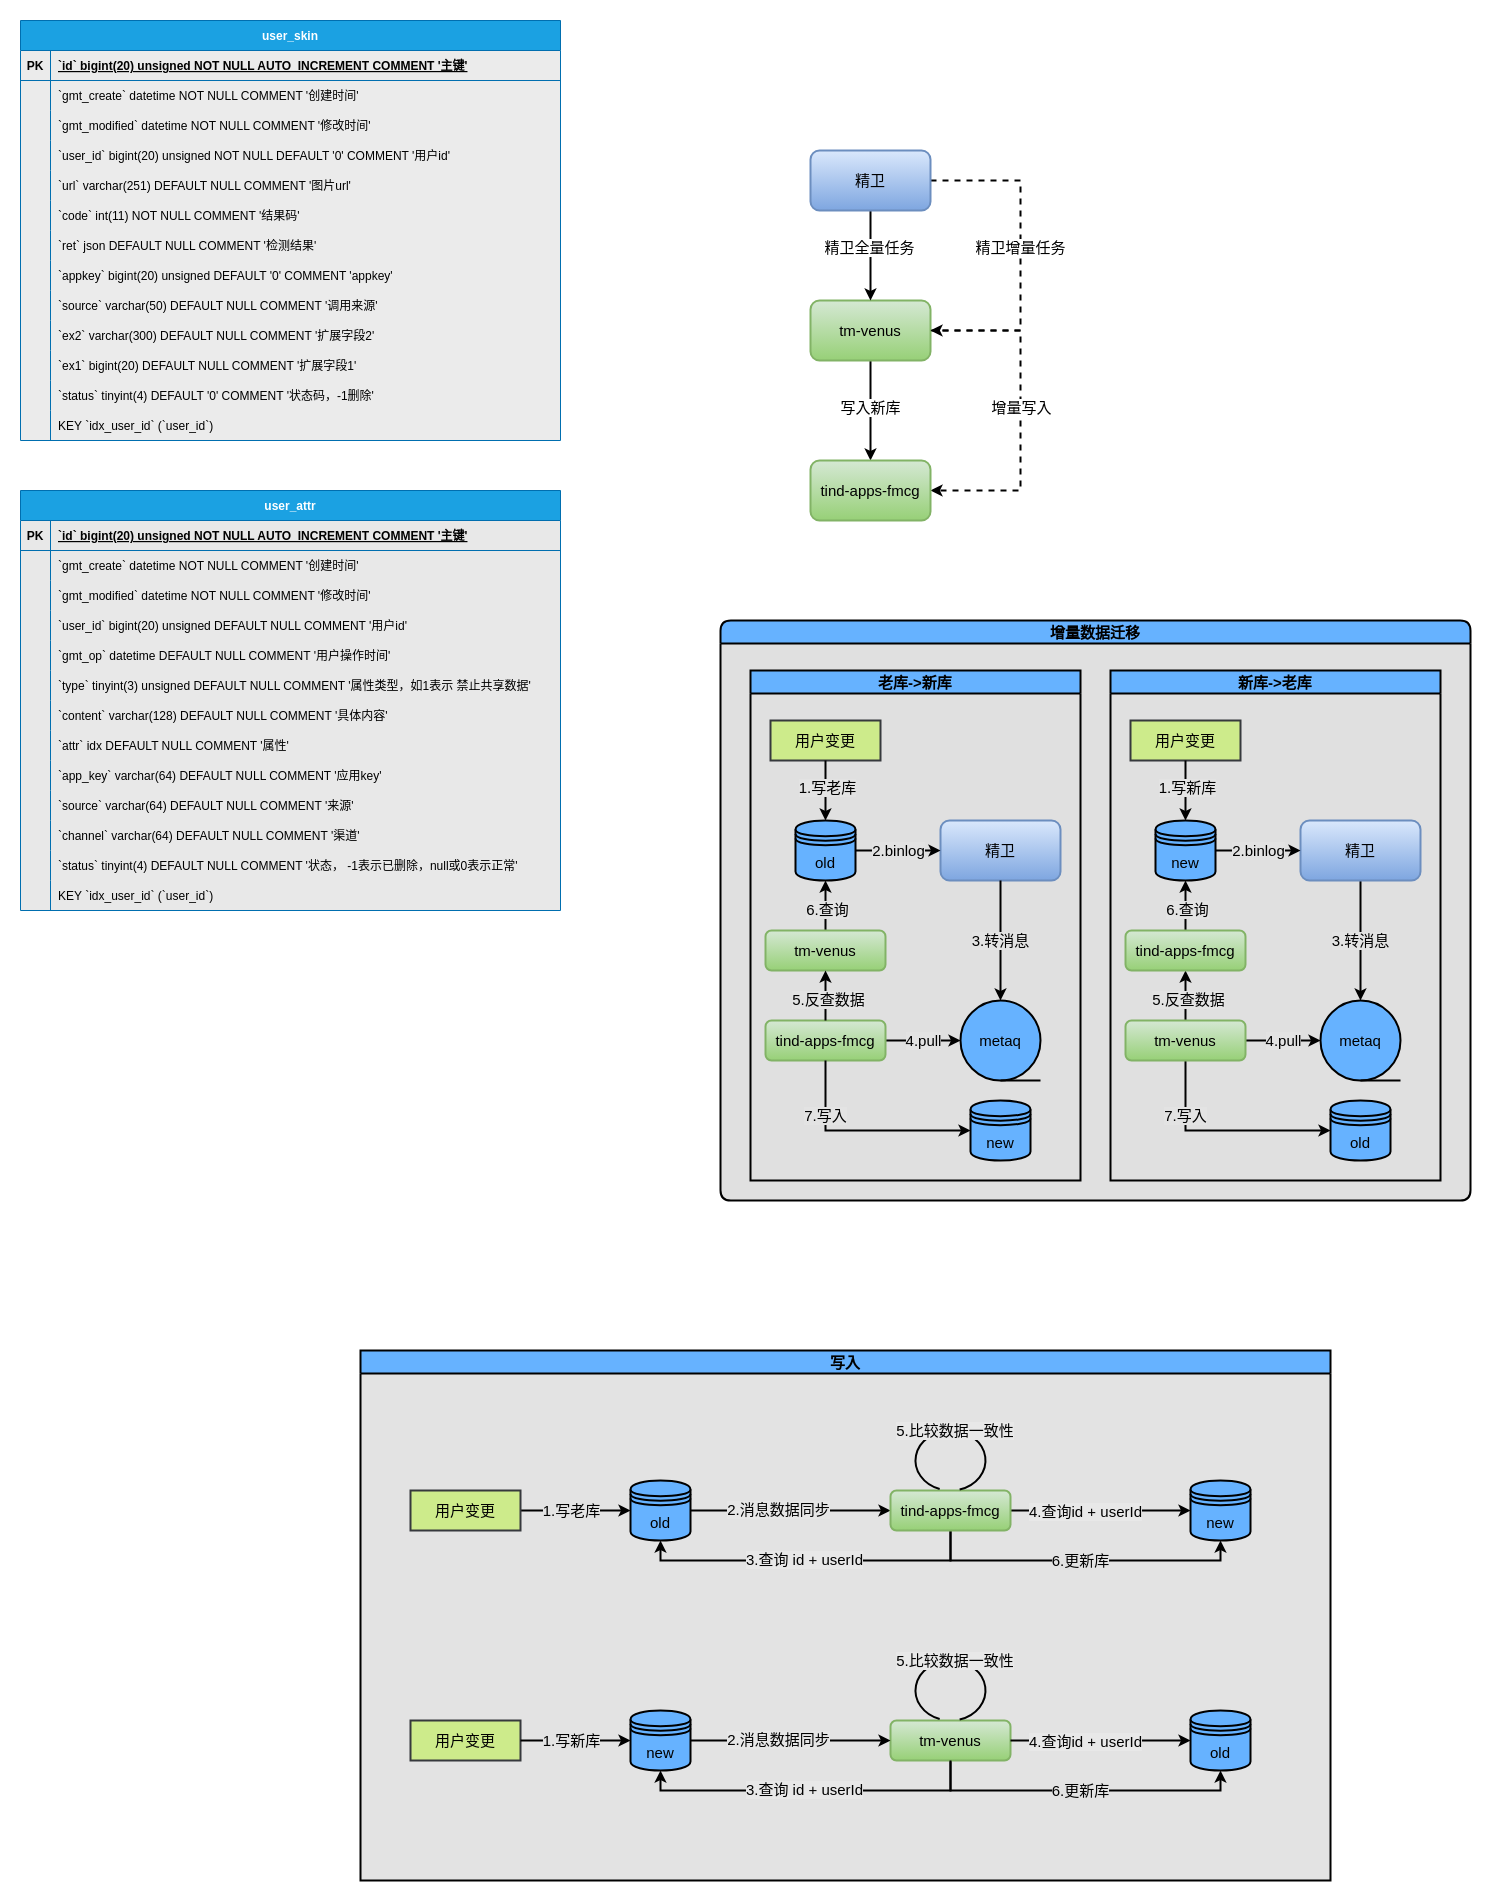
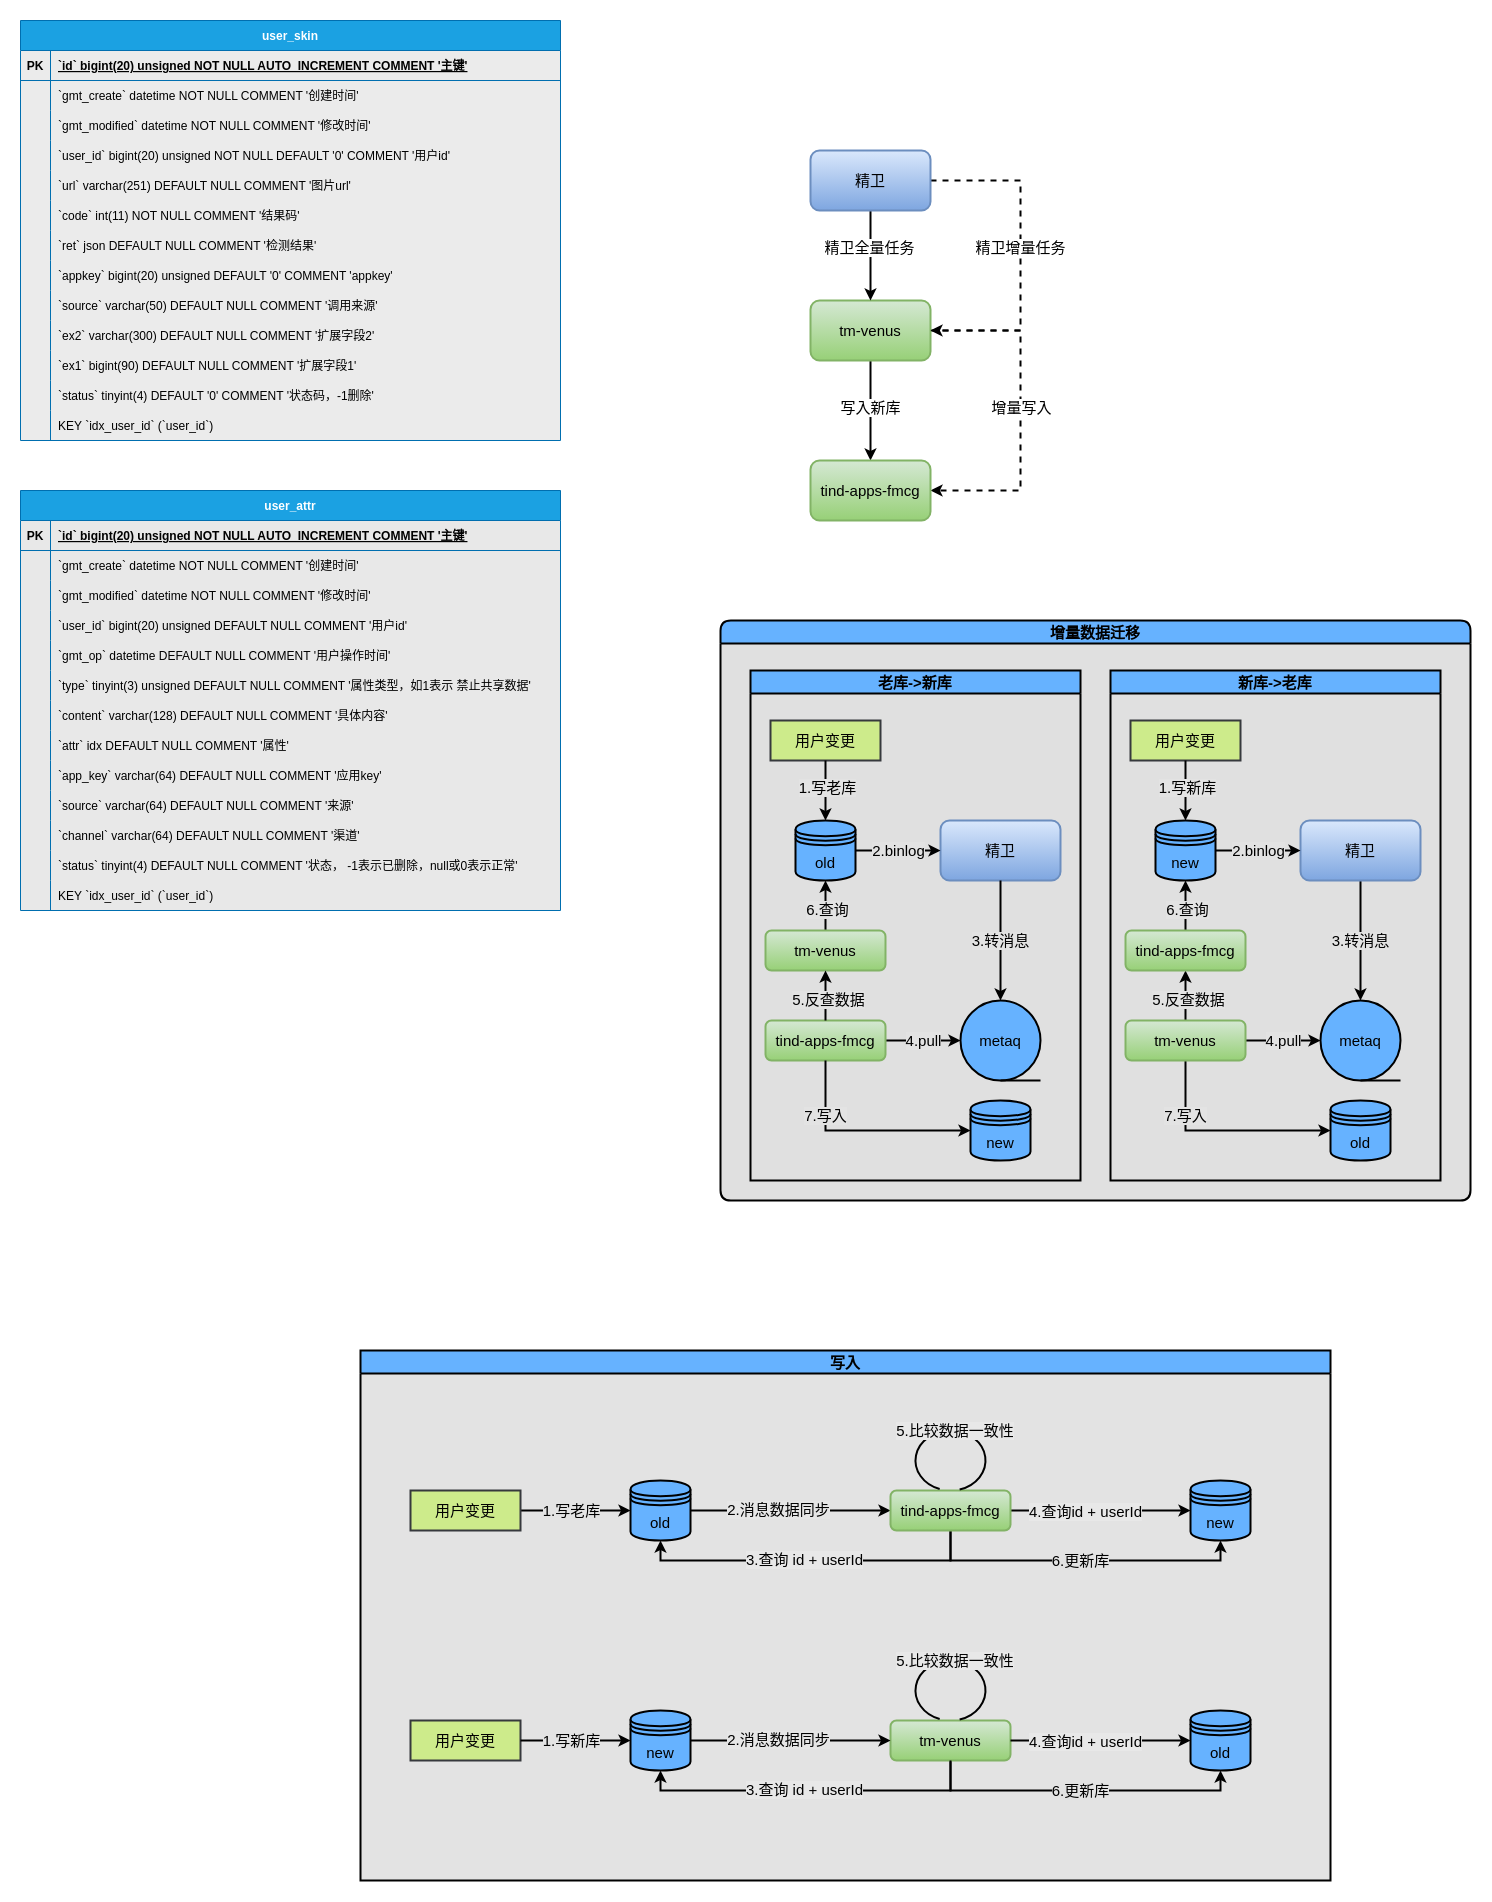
node "`ex1` bigint(20) DEFAULT NULL COMMENT '扩展字段1'": label "`ex1` bigint(20) DEFAULT NULL COMMENT '扩展字段1'" -> "`ex1` bigint(90) DEFAULT NULL COMMENT '扩展字段1'"
